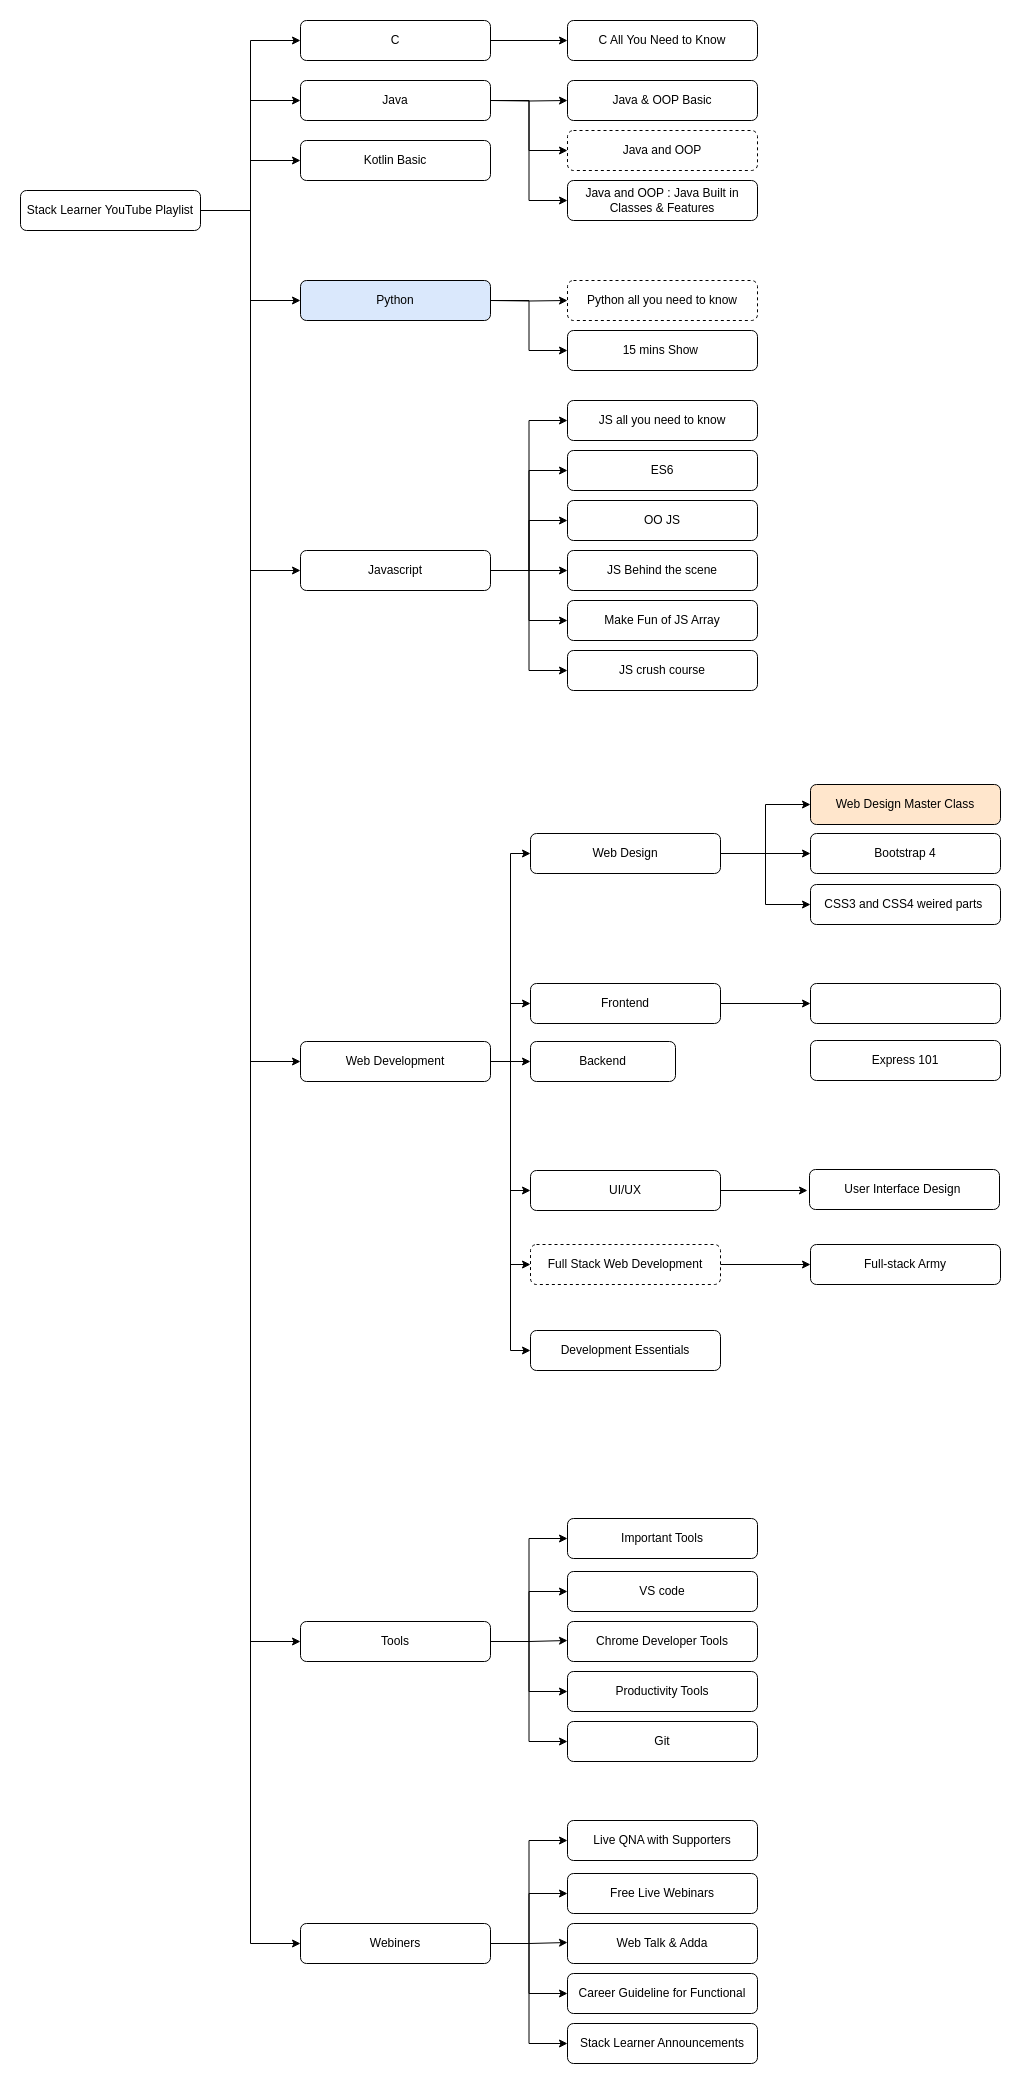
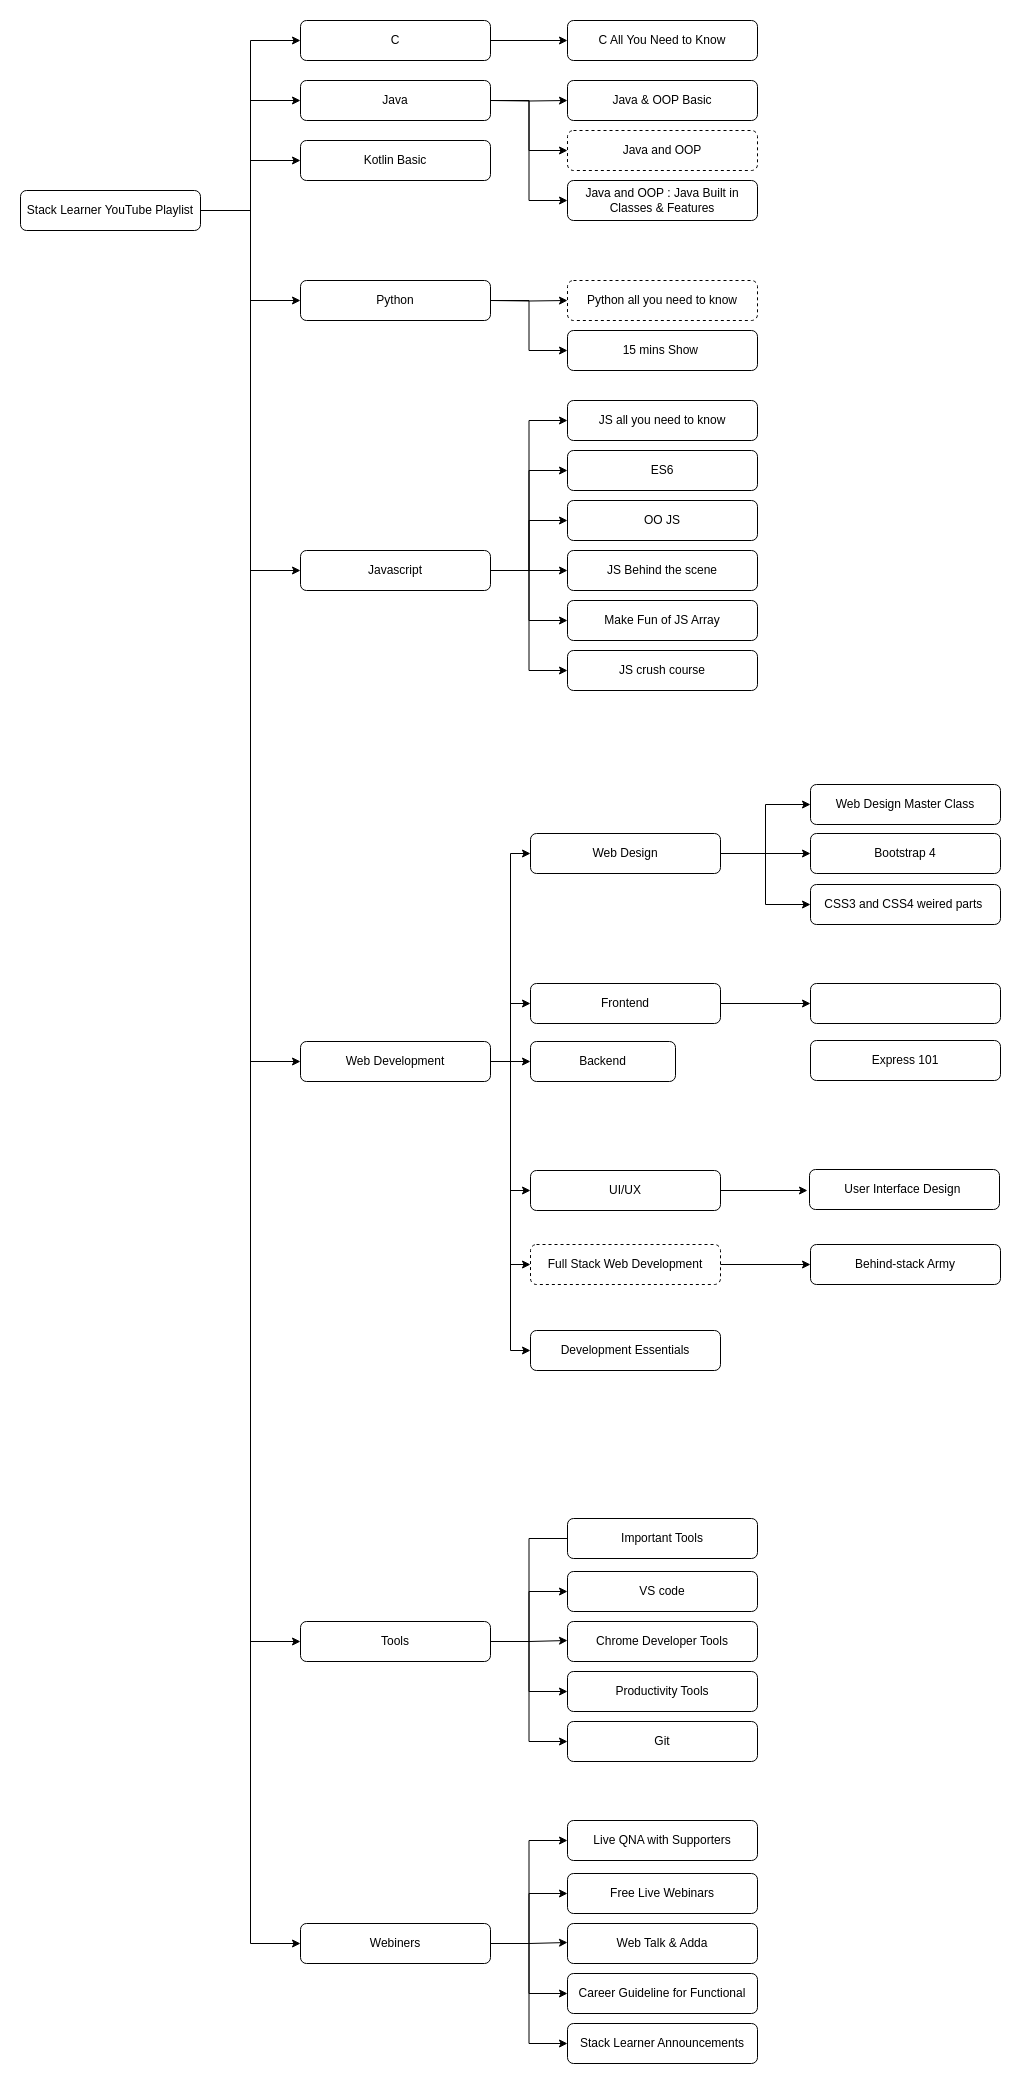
node "Python": fillcolor #dae8fc -> #ffffff
node "Web Design Master Class": fillcolor #ffe6cc -> #ffffff
node "Full-stack Army": label "Full-stack Army" -> "Behind-stack Army"
edge "Tools" -> "Important Tools": arrowhead classic -> none
